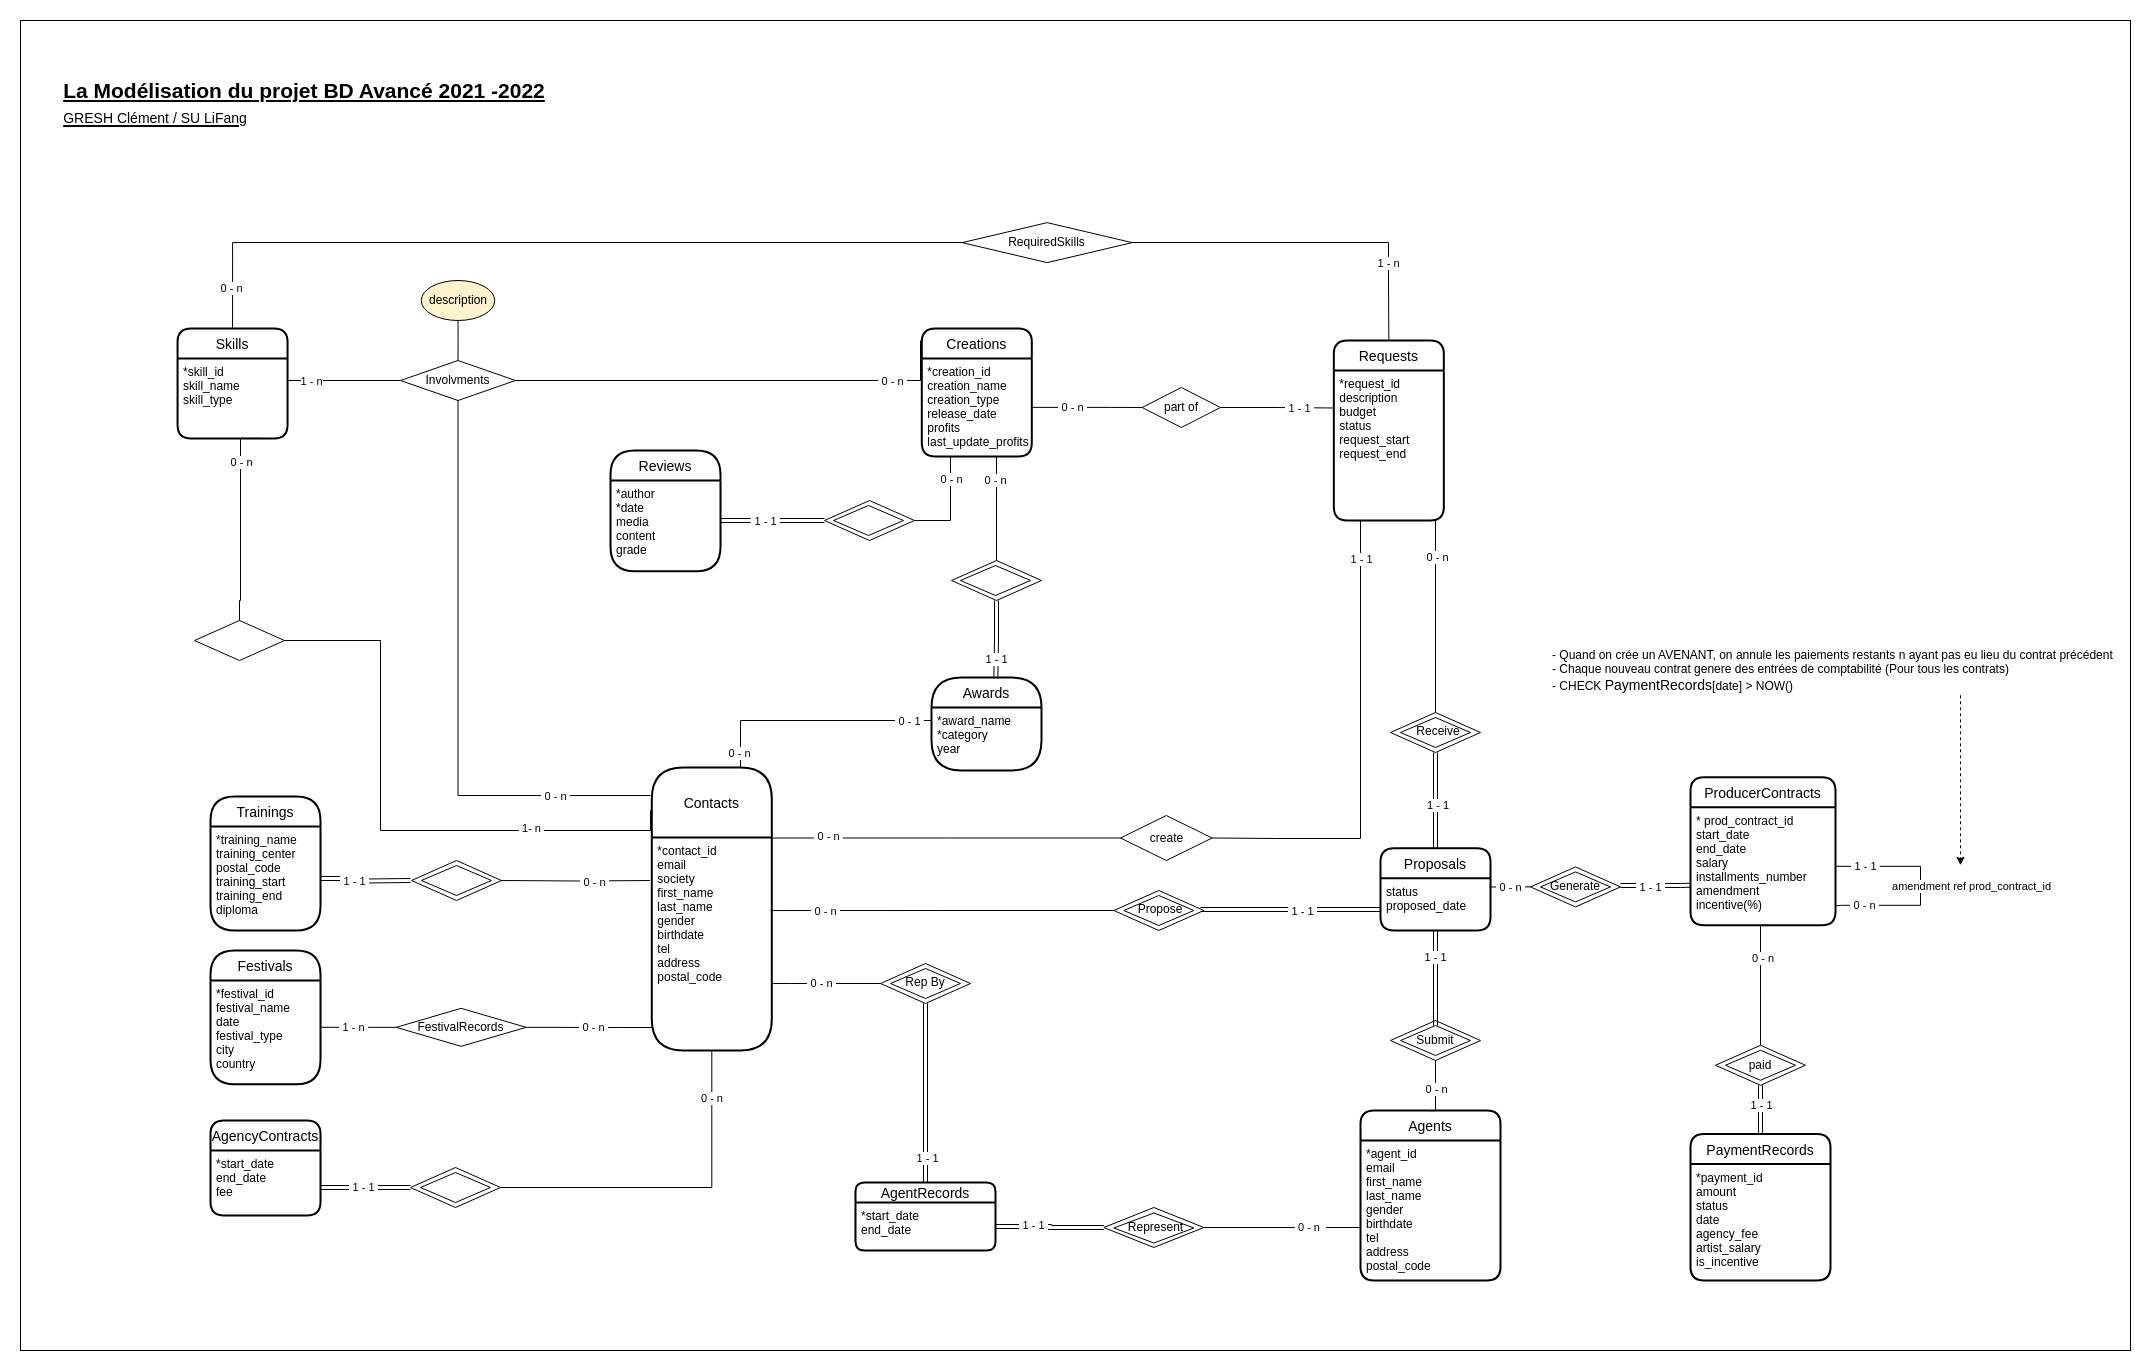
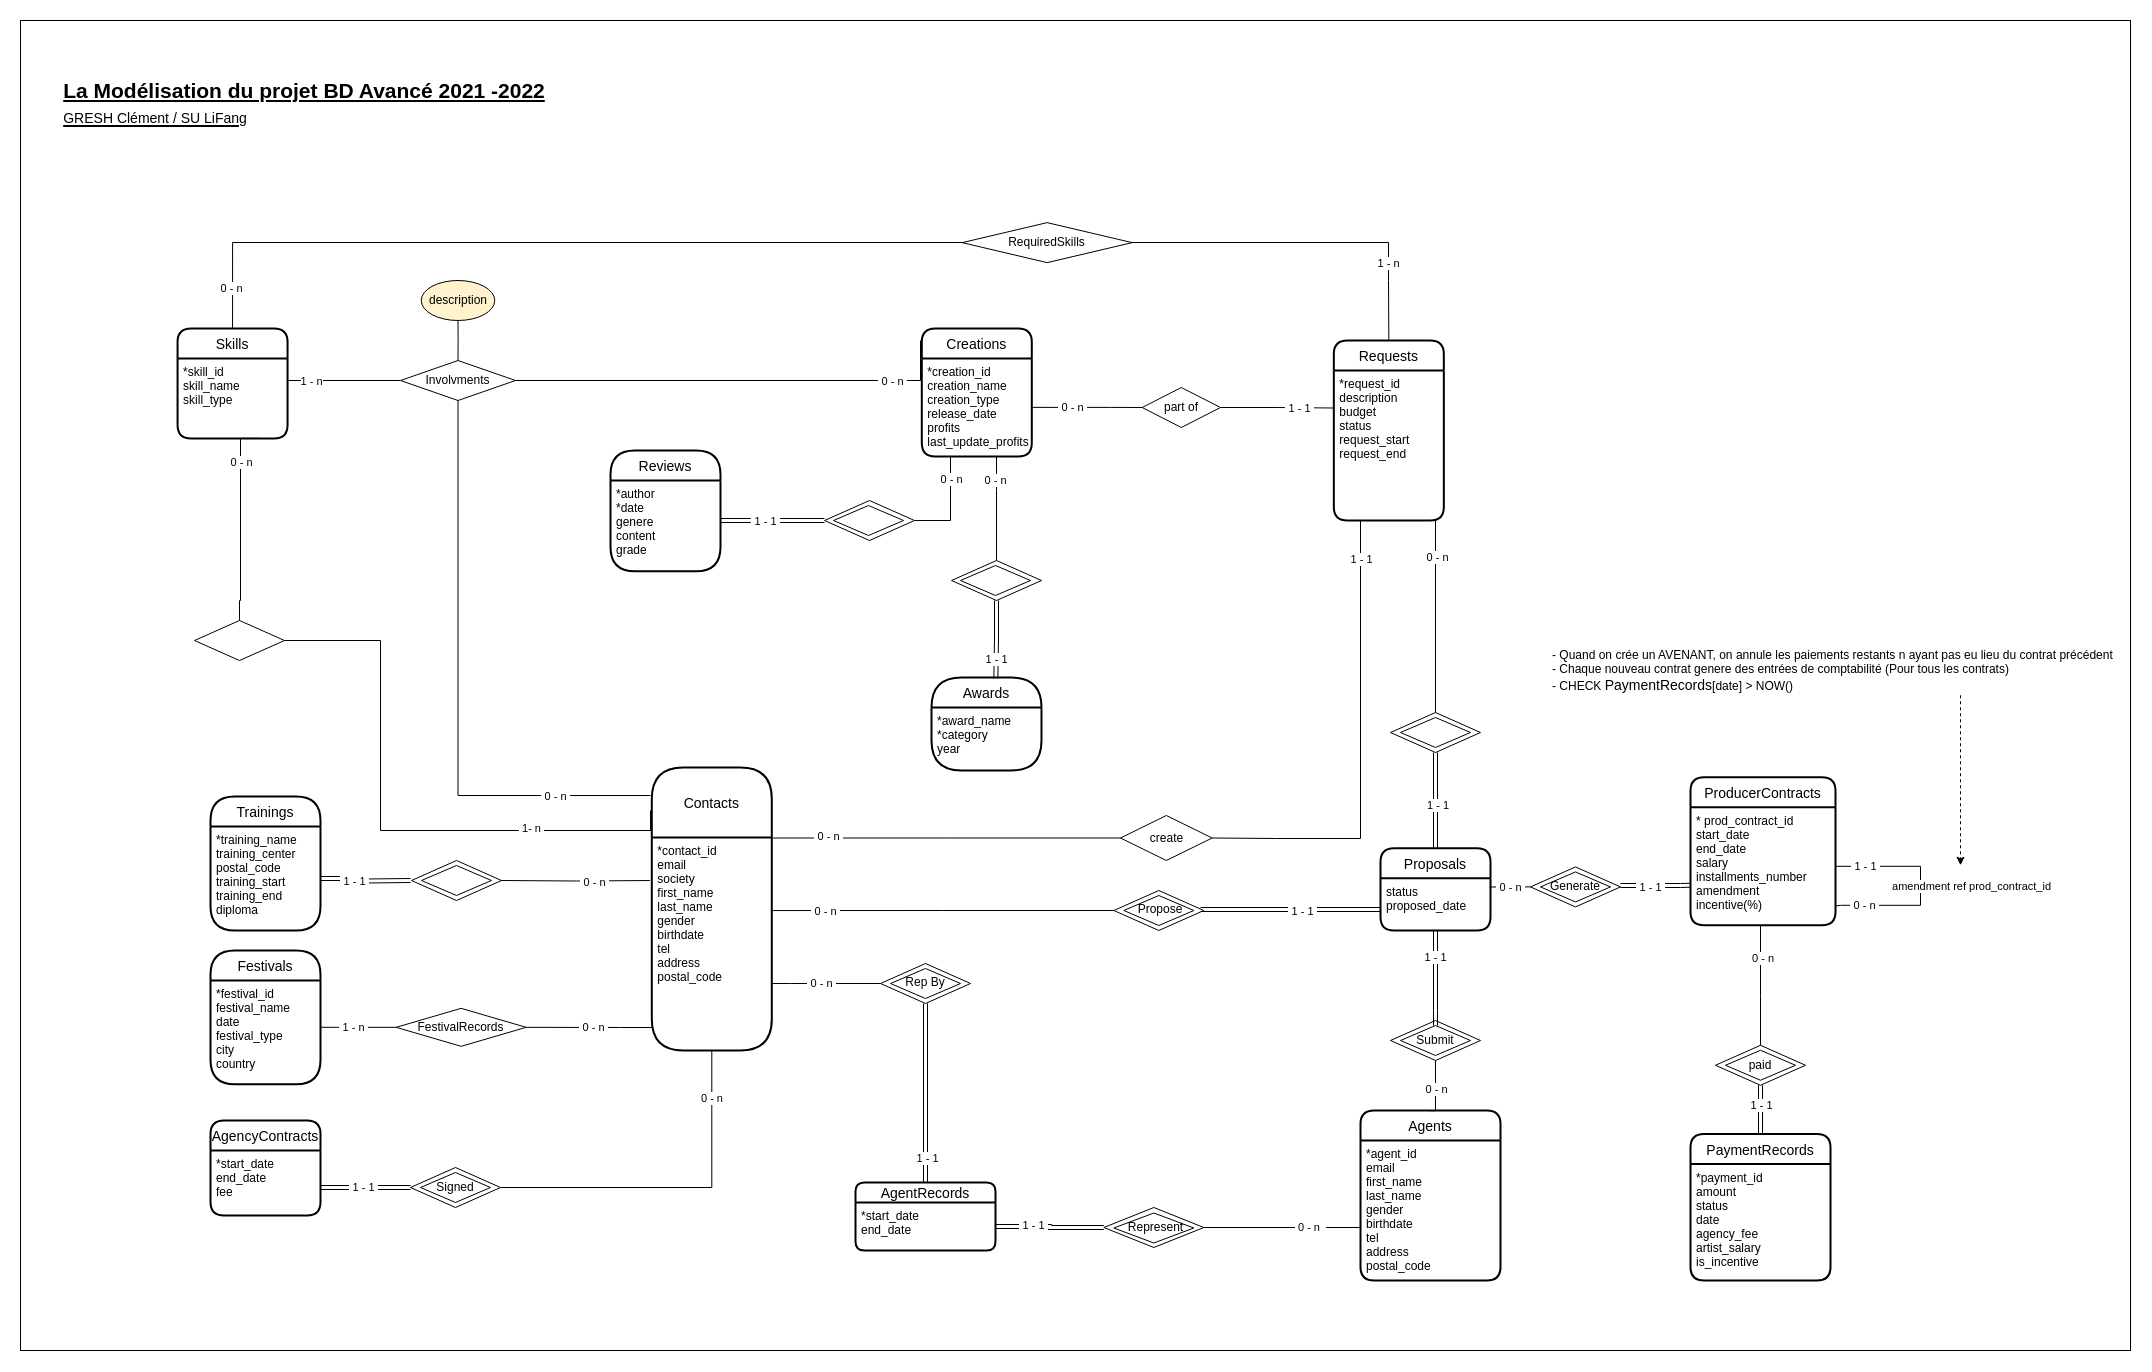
node "*author *date media content grade": label "*author *date media content grade" -> "*author *date genere content grade"
edge "*award_name *category year" -- "Contacts": removed, labels "0 - 1", "0 - n"
node "Receive": removed
node "Signed": added
